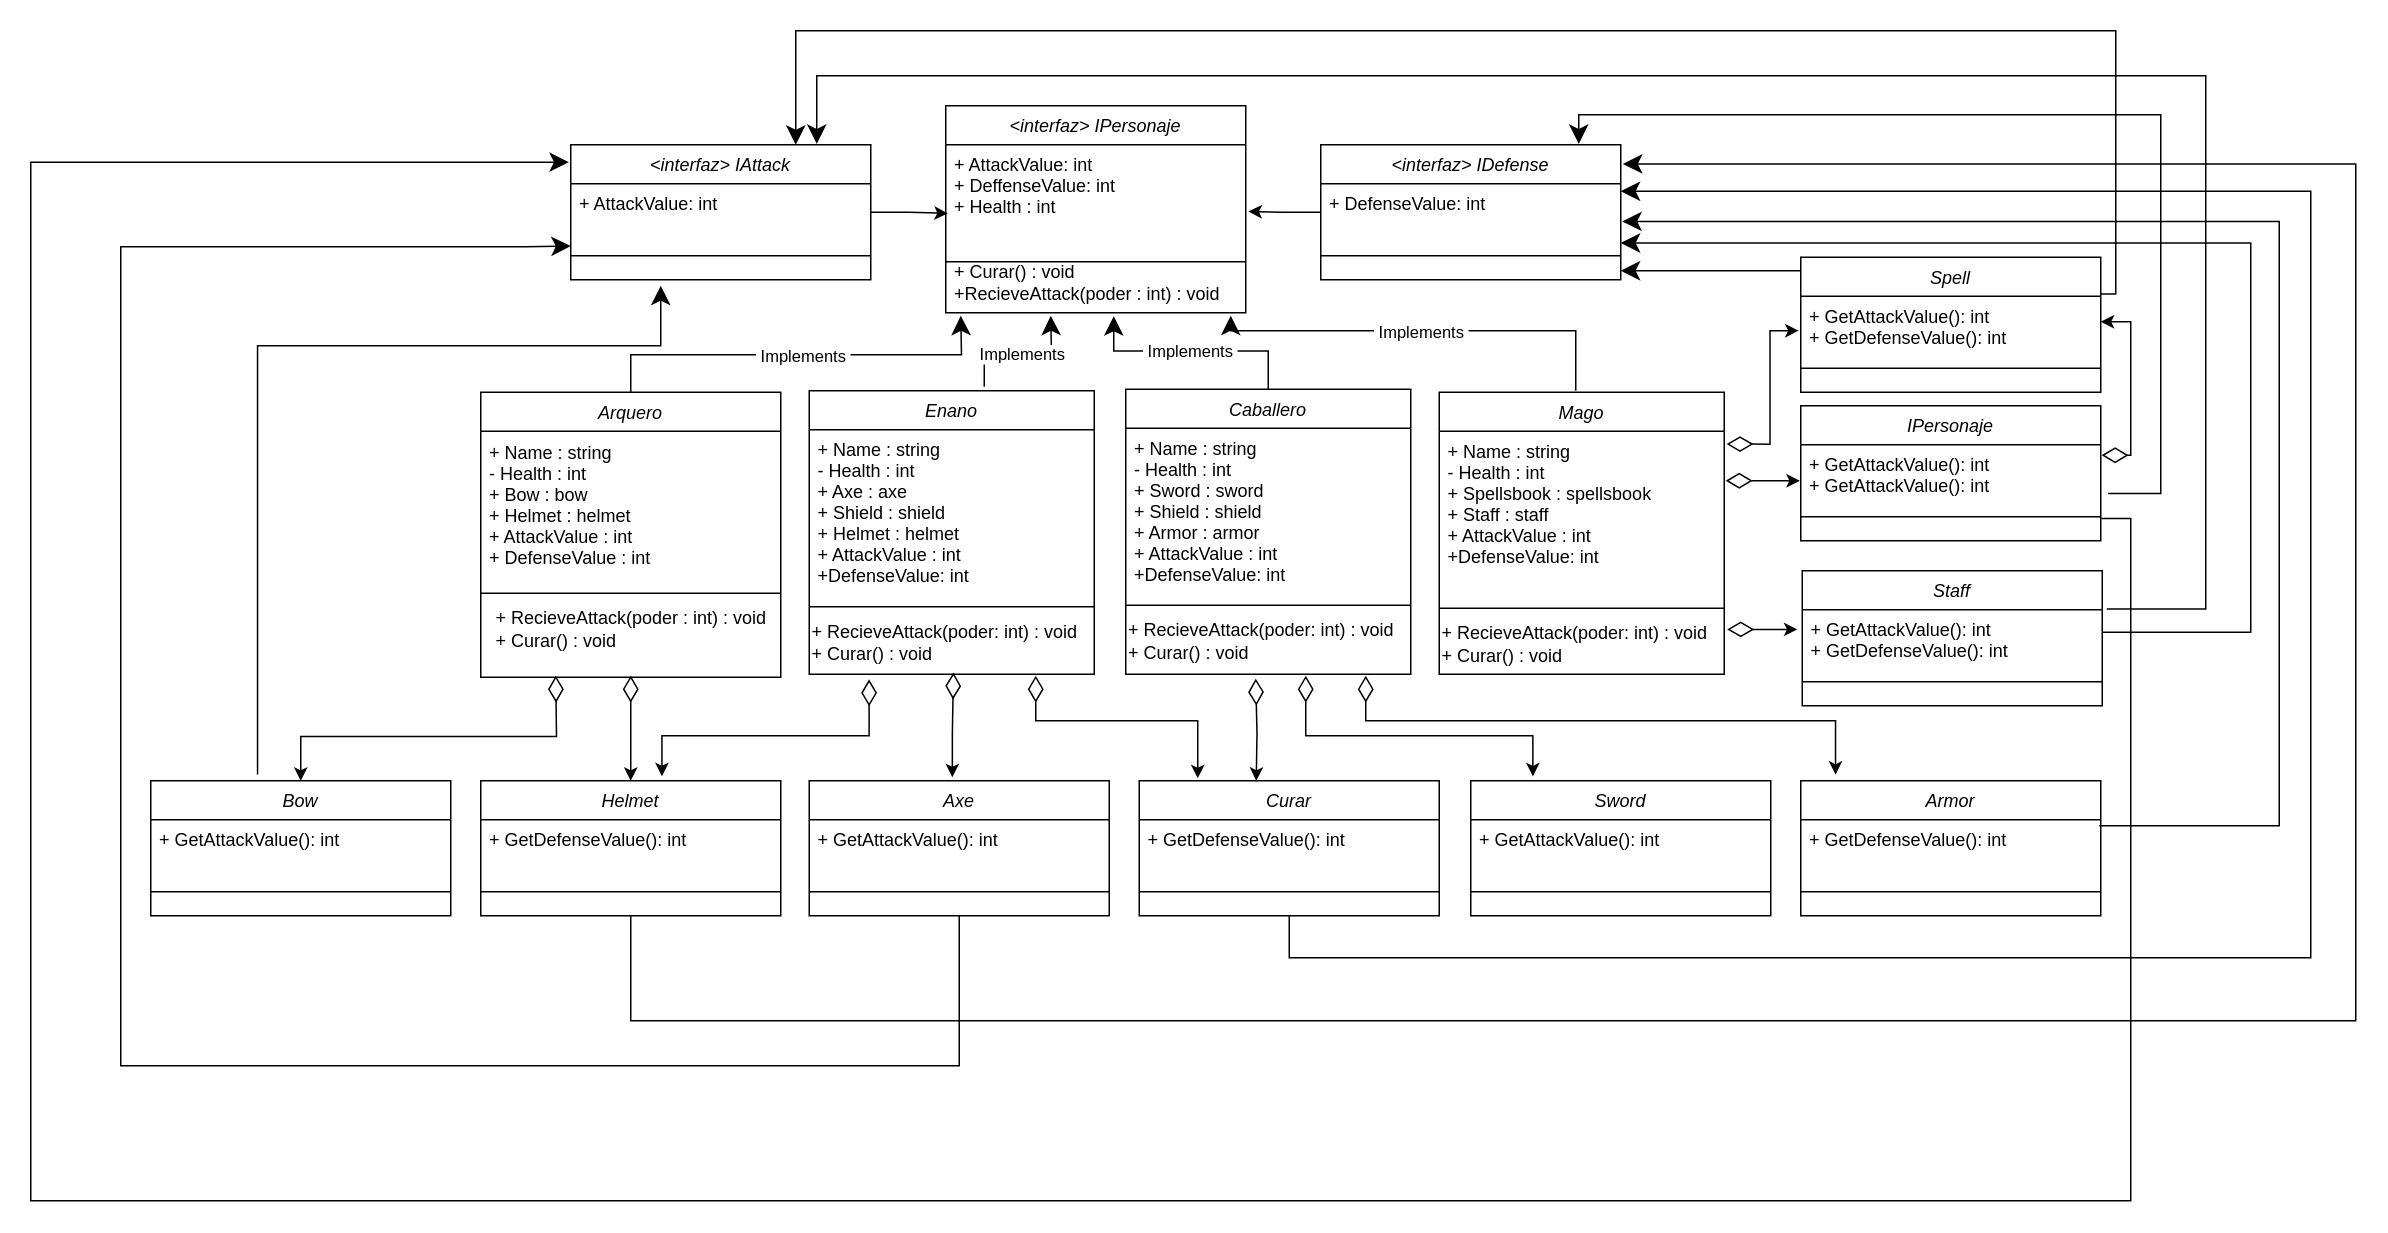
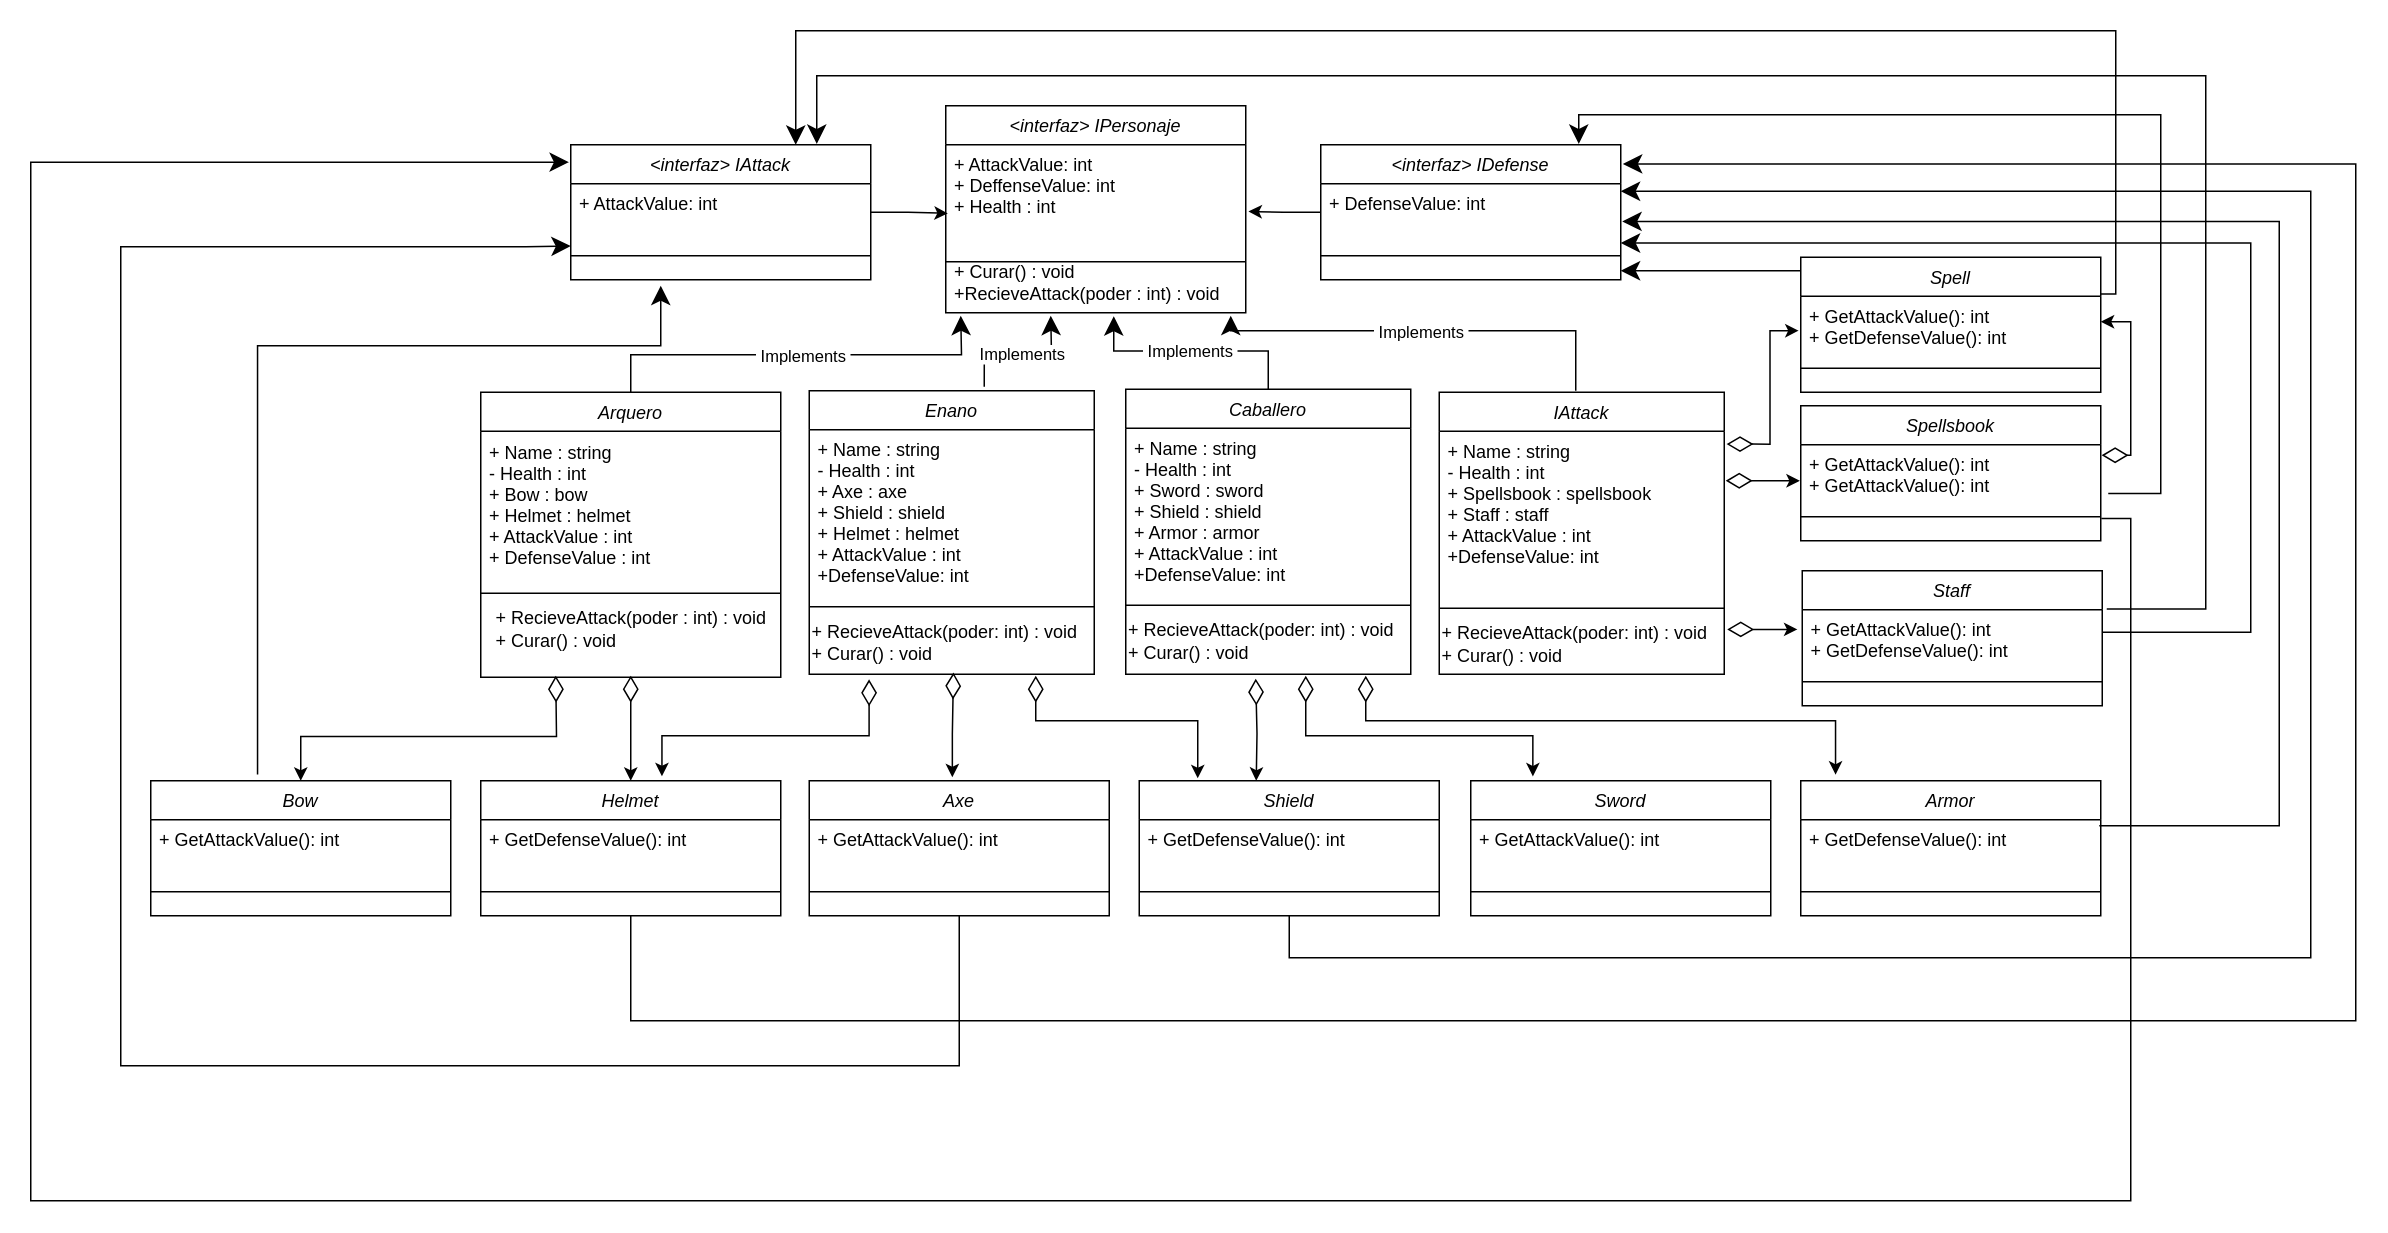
node "Mago": label "Mago" -> "IAttack"
node "IPersonaje": label "IPersonaje" -> "Spellsbook"
node "Curar": label "Curar" -> "Shield"
